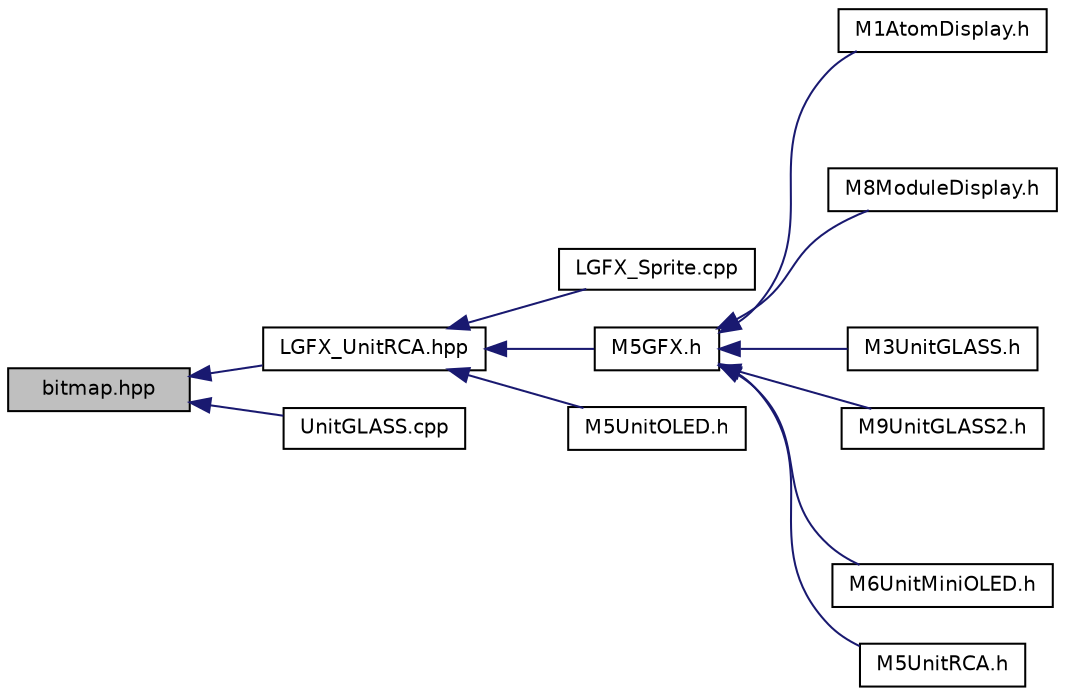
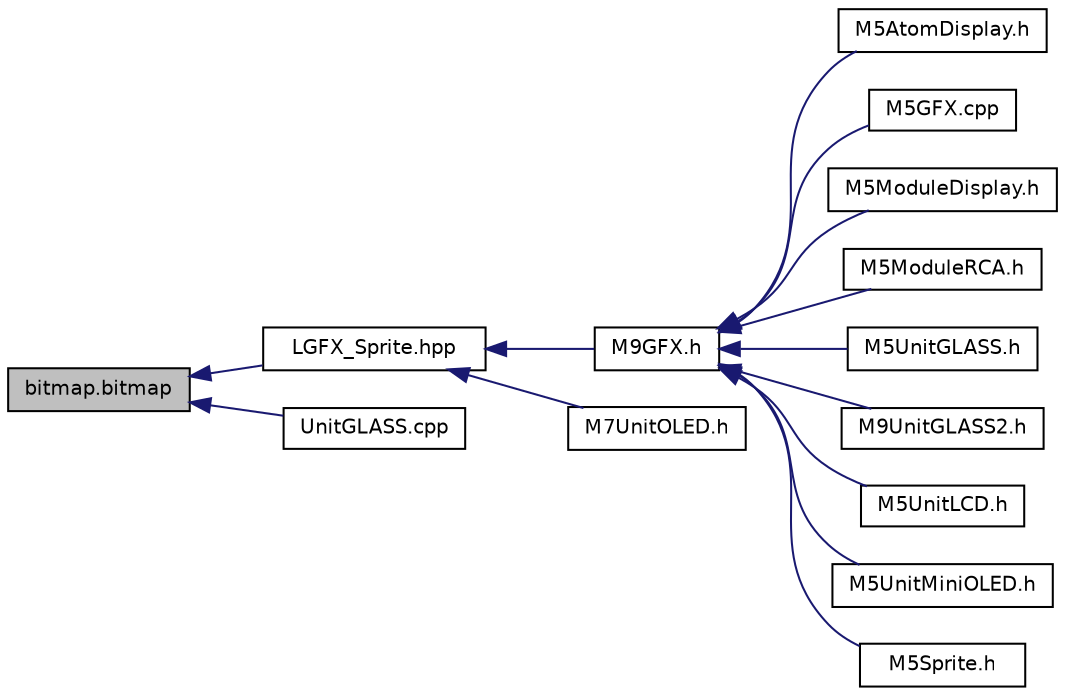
node "M1AtomDisplay.h": label "M1AtomDisplay.h" -> "M5AtomDisplay.h"
node "M5GFX.cpp": added
node "M8ModuleDisplay.h": label "M8ModuleDisplay.h" -> "M5ModuleDisplay.h"
node "LGFX_Sprite.cpp": removed
node "M5ModuleRCA.h": added
node "LGFX_UnitRCA.hpp": label "LGFX_UnitRCA.hpp" -> "LGFX_Sprite.hpp"
node "M5GFX.h": label "M5GFX.h" -> "M9GFX.h"
node "M3UnitGLASS.h": label "M3UnitGLASS.h" -> "M5UnitGLASS.h"
node "bitmap.hpp": label "bitmap.hpp" -> "bitmap.bitmap"
node "M5UnitOLED.h": label "M5UnitOLED.h" -> "M7UnitOLED.h"
node "M5UnitLCD.h": added
node "M6UnitMiniOLED.h": label "M6UnitMiniOLED.h" -> "M5UnitMiniOLED.h"
node "M5UnitRCA.h": label "M5UnitRCA.h" -> "M5Sprite.h"
